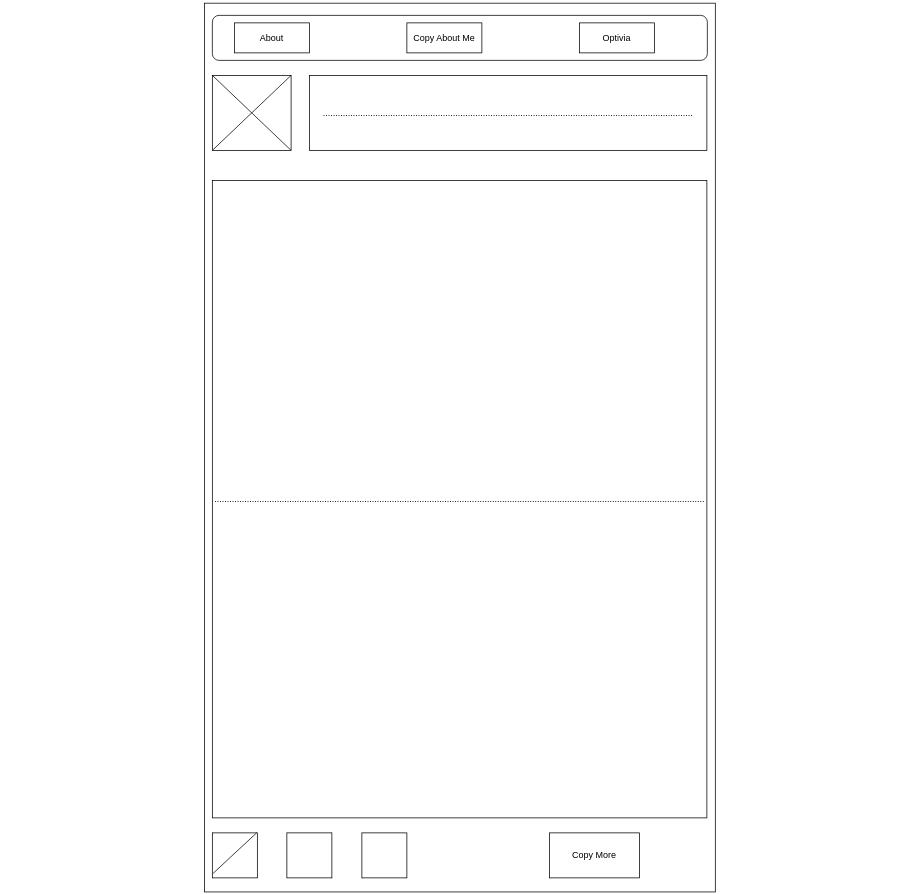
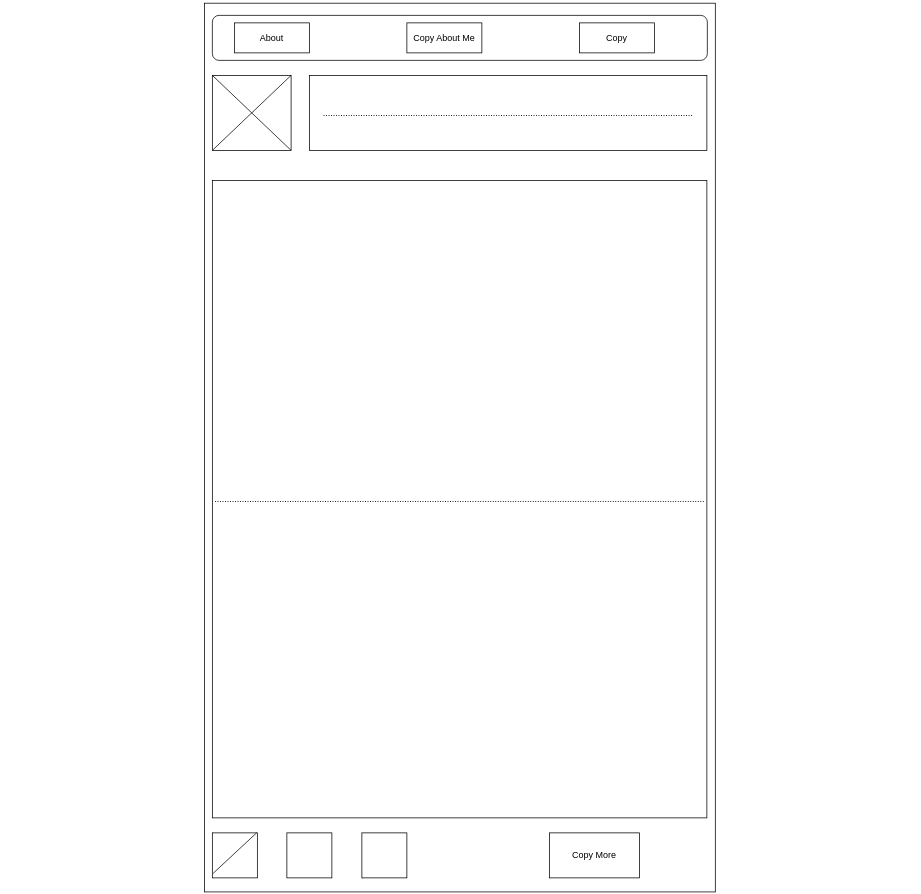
node "Optivia": label "Optivia" -> "Copy"
